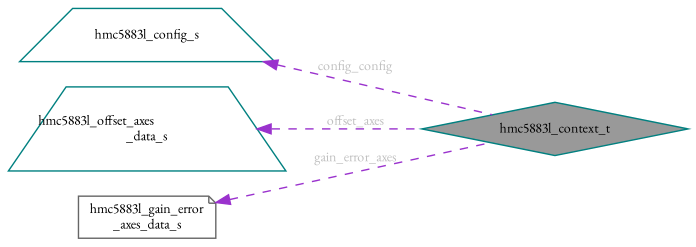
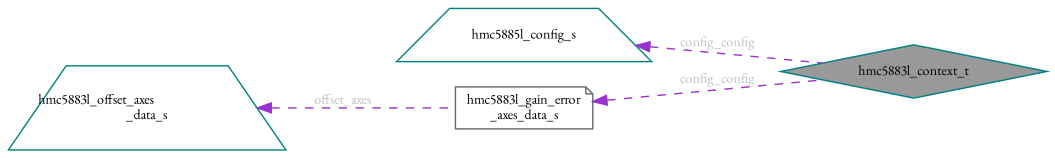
node "hmc5883l_config_s": label "hmc5883l_config_s" -> "hmc5885l_config_s"
edge "hmc5883l_context_t" -> "hmc5883l_offset_axes _data_s": now "hmc5883l_gain_error _axes_data_s" -> "hmc5883l_offset_axes _data_s"
edge "hmc5883l_context_t" -> "hmc5883l_gain_error _axes_data_s": label " gain_error_axes" -> " config_config"
